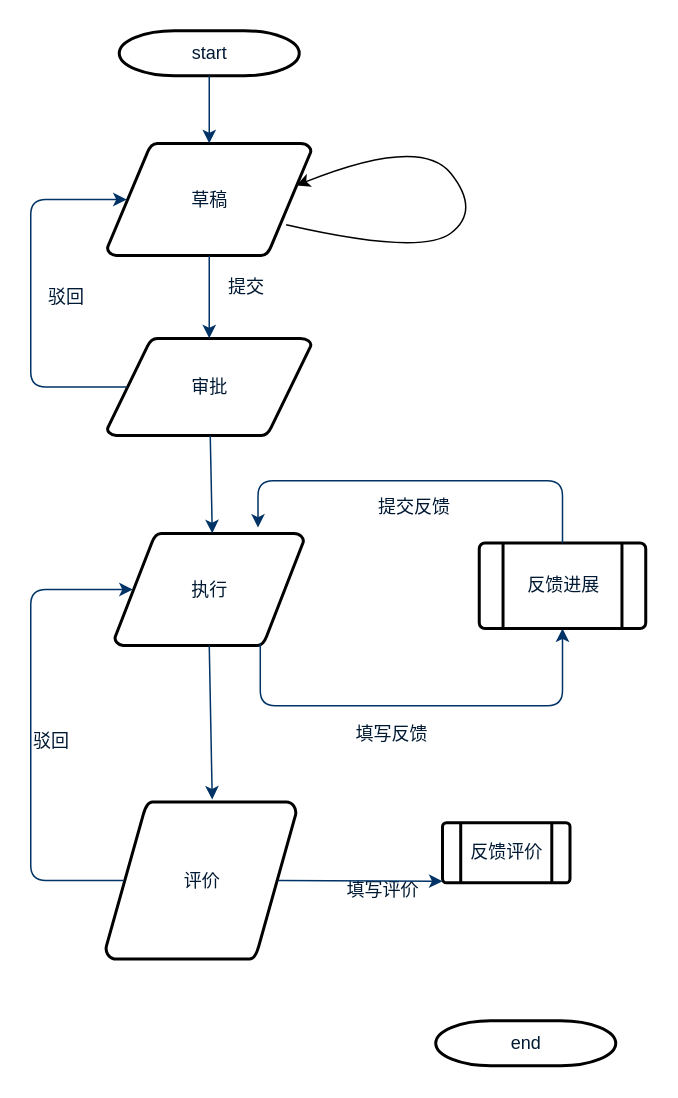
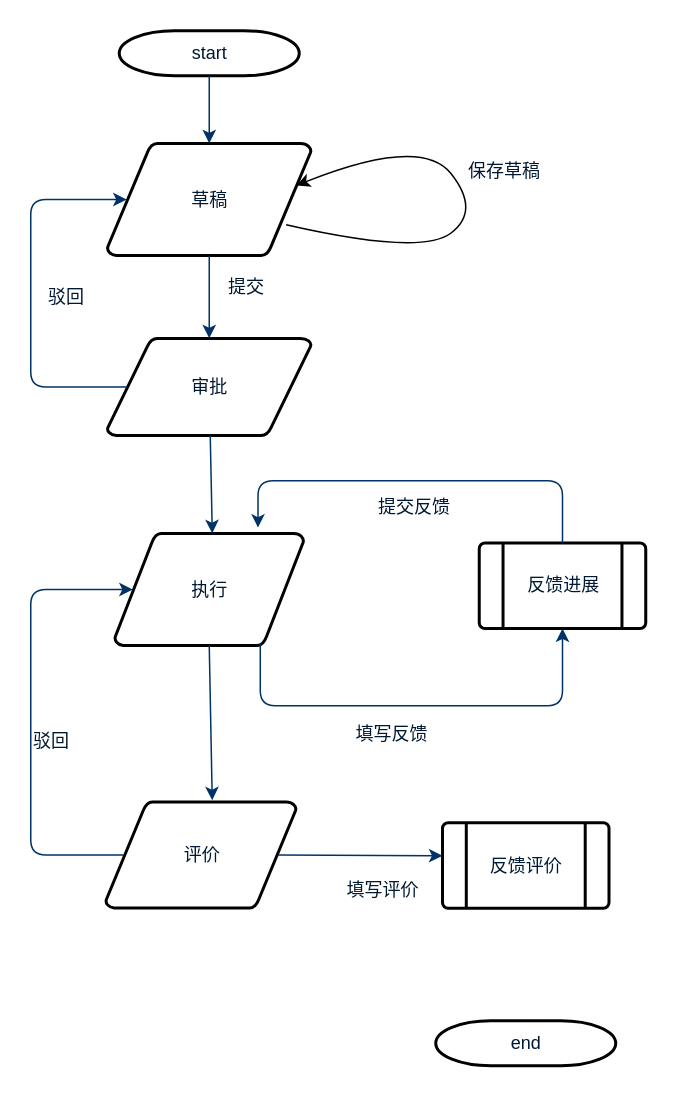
node "保存草稿": added
node "反馈评价": size 128x60 -> 167x86
node "评价": size 191x158 -> 191x107
